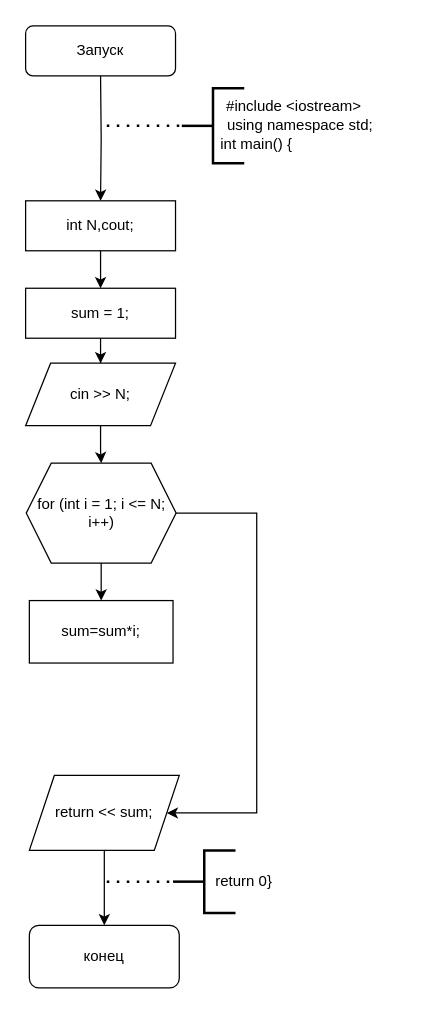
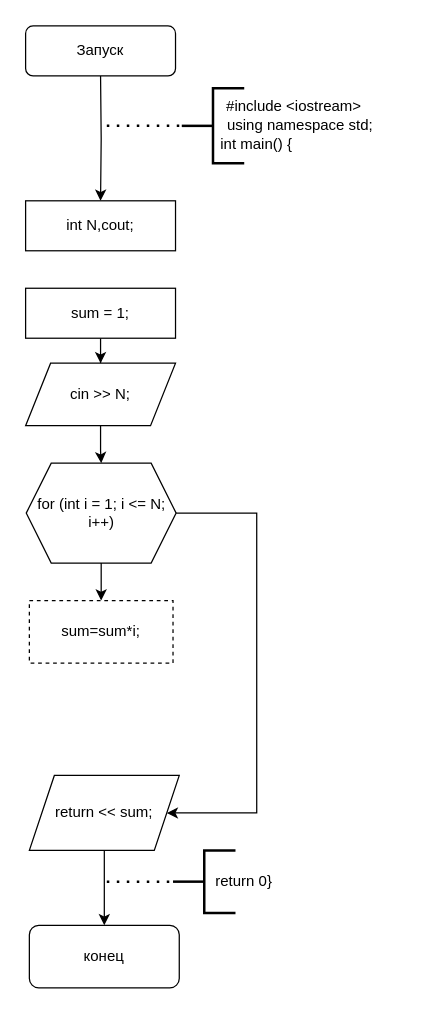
edge "int N,cout;" -> "sum = 1;": removed
node "sum=sum*i;": style solid -> dashed
